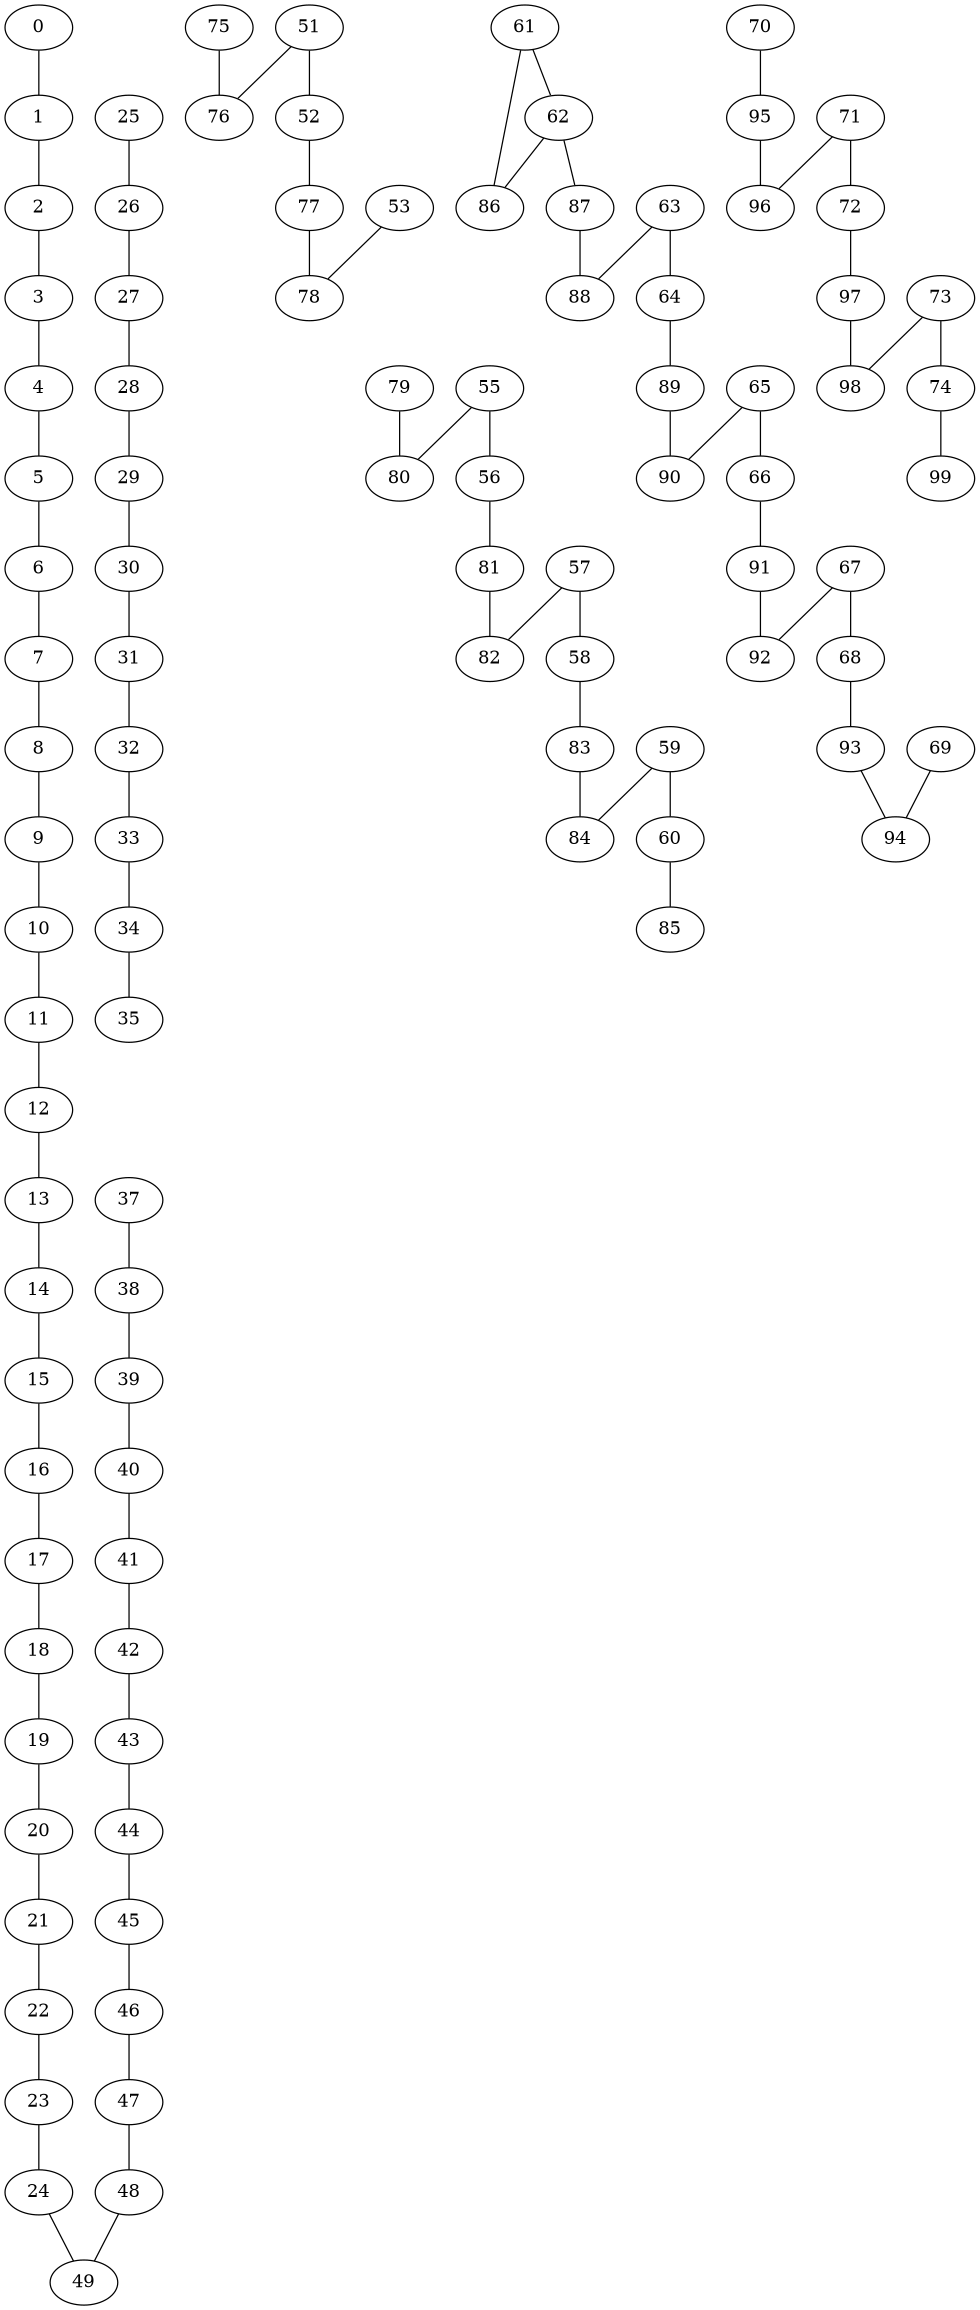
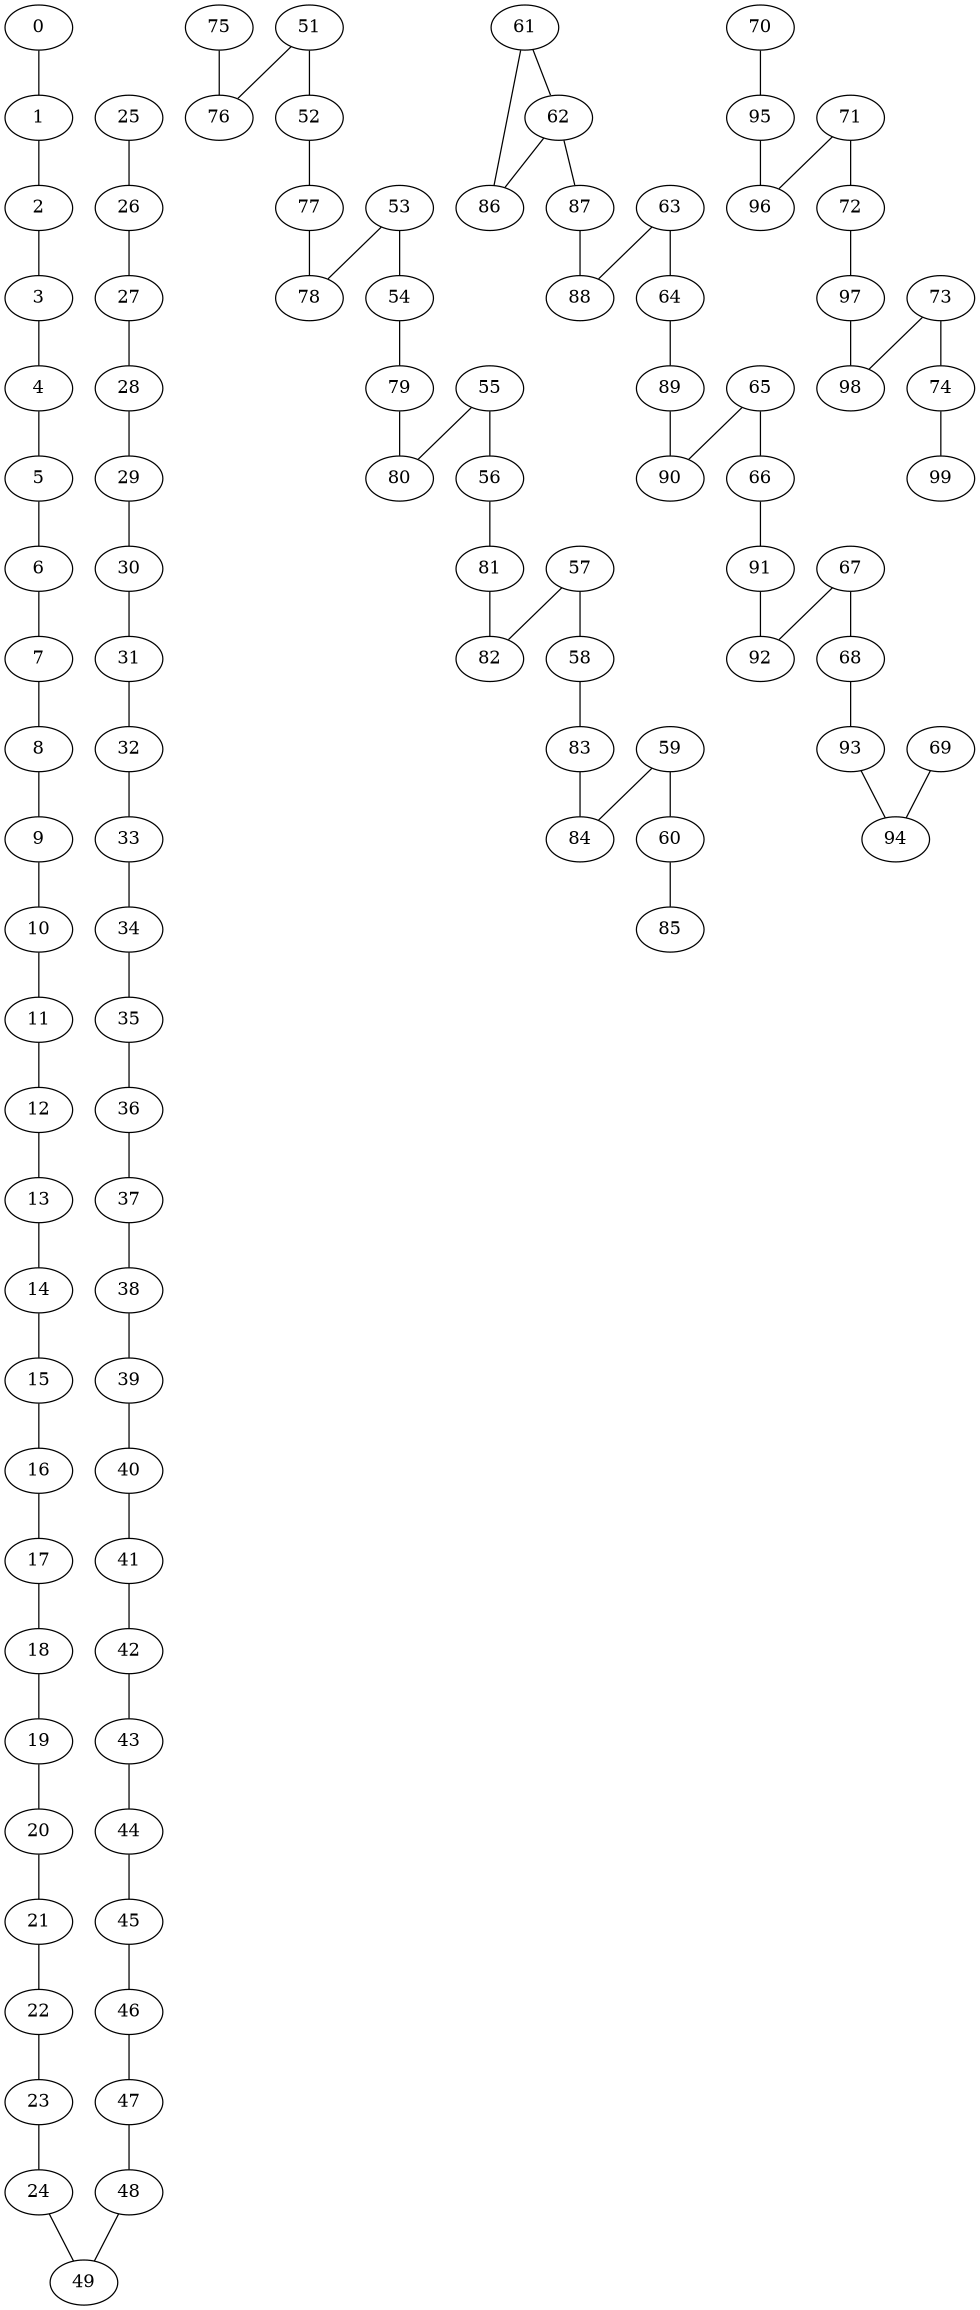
node "54": added
node "36": added
